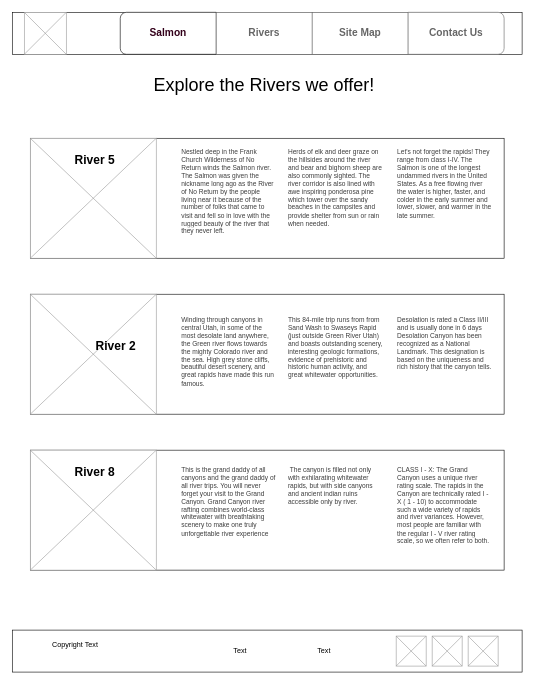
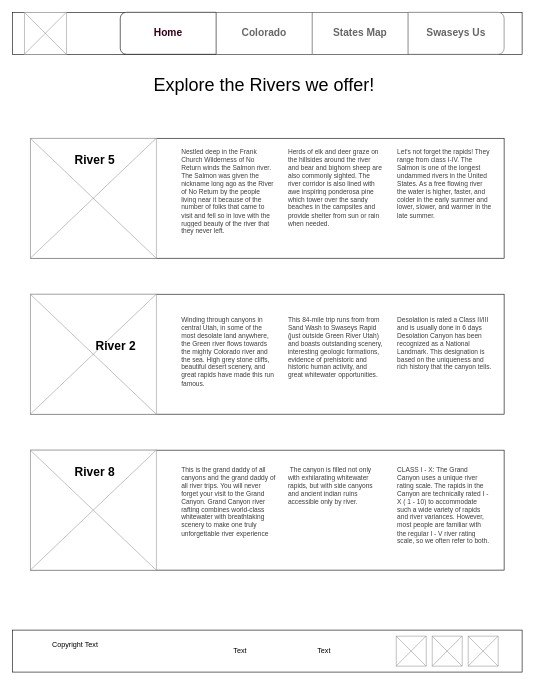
node "Salmon": label "Salmon" -> "Home"
node "Rivers": label "Rivers" -> "Colorado"
node "Site Map": label "Site Map" -> "States Map"
node "Contact Us": label "Contact Us" -> "Swaseys Us"
